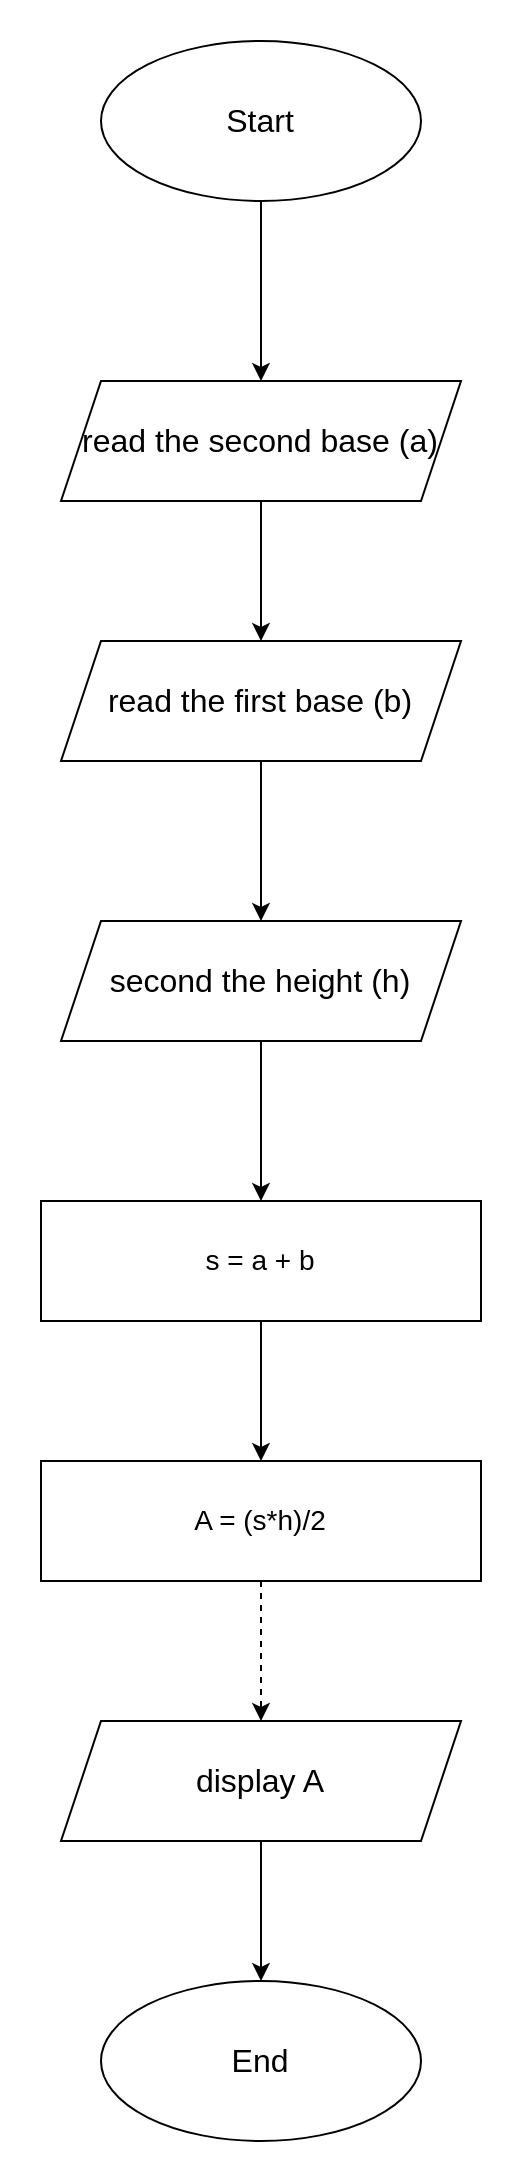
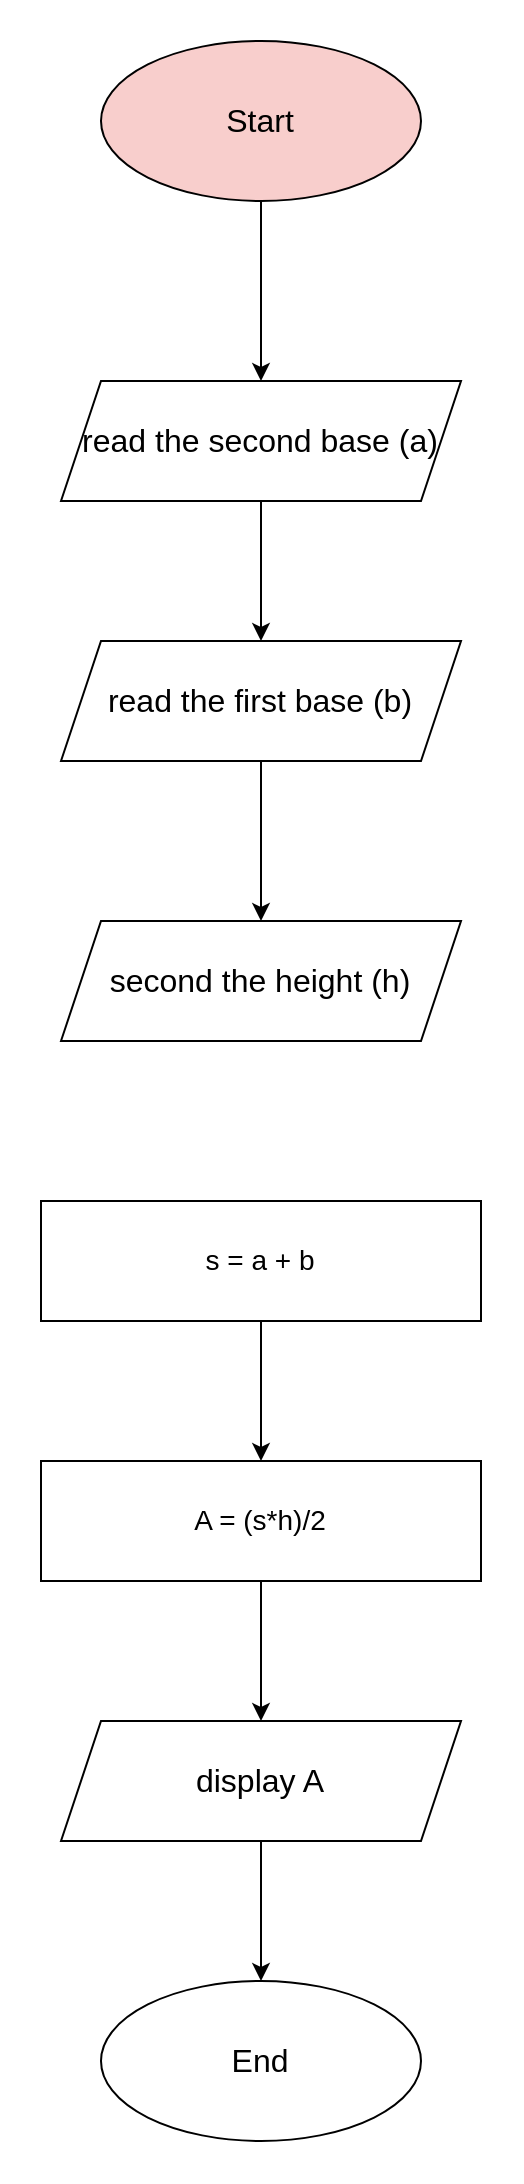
node "Start": fillcolor #ffffff -> #f8cecc
edge "second the height (h)" -> "s = a + b": removed
edge "A = (s*h)/2" -> "display A": style dashed -> solid
